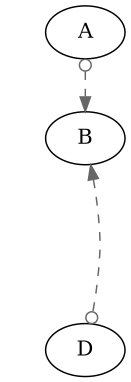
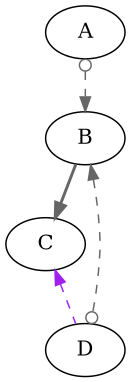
node "C": added
